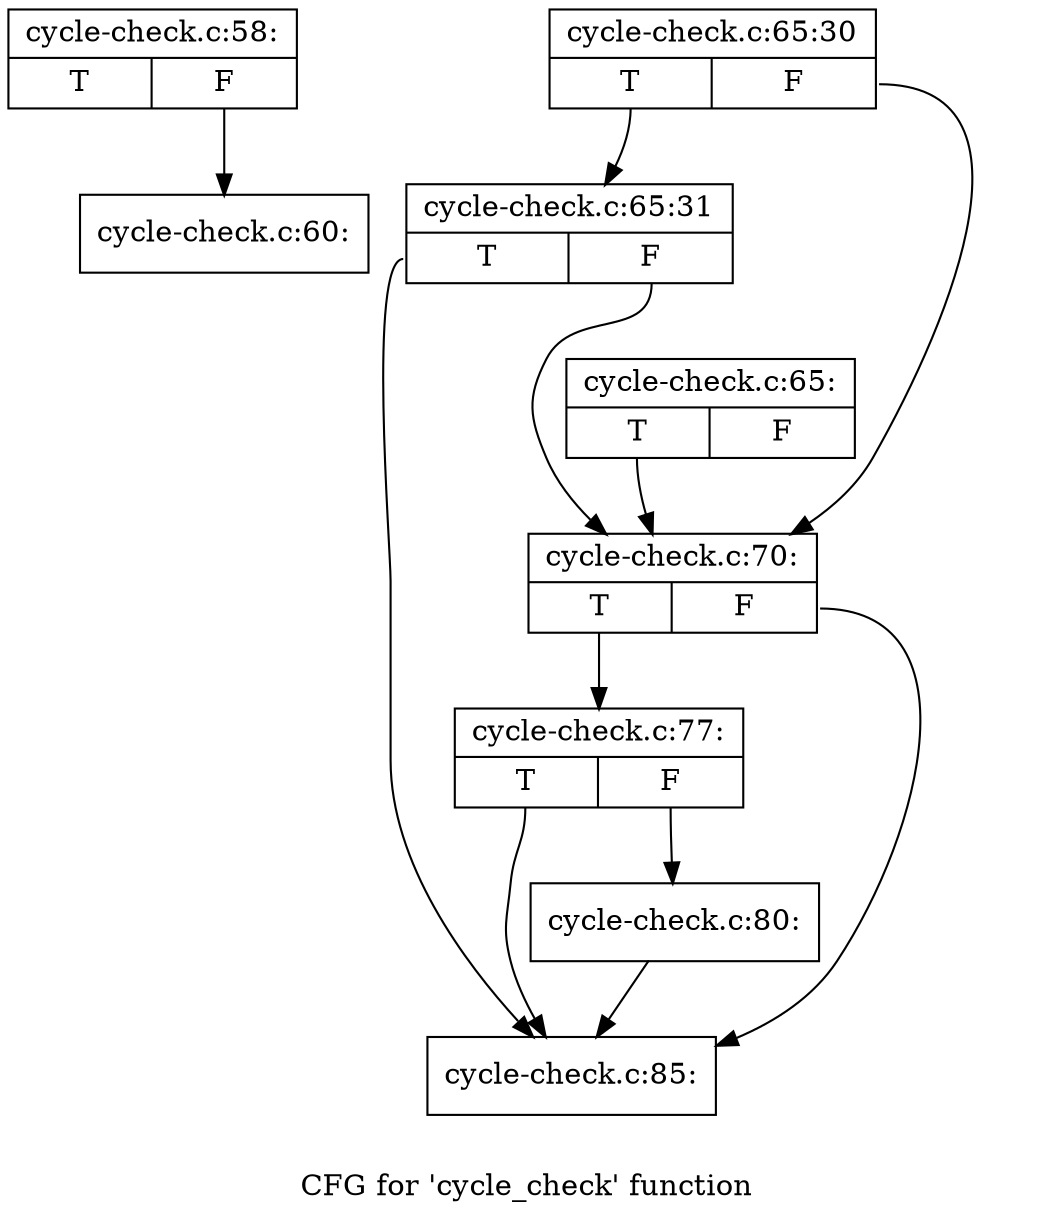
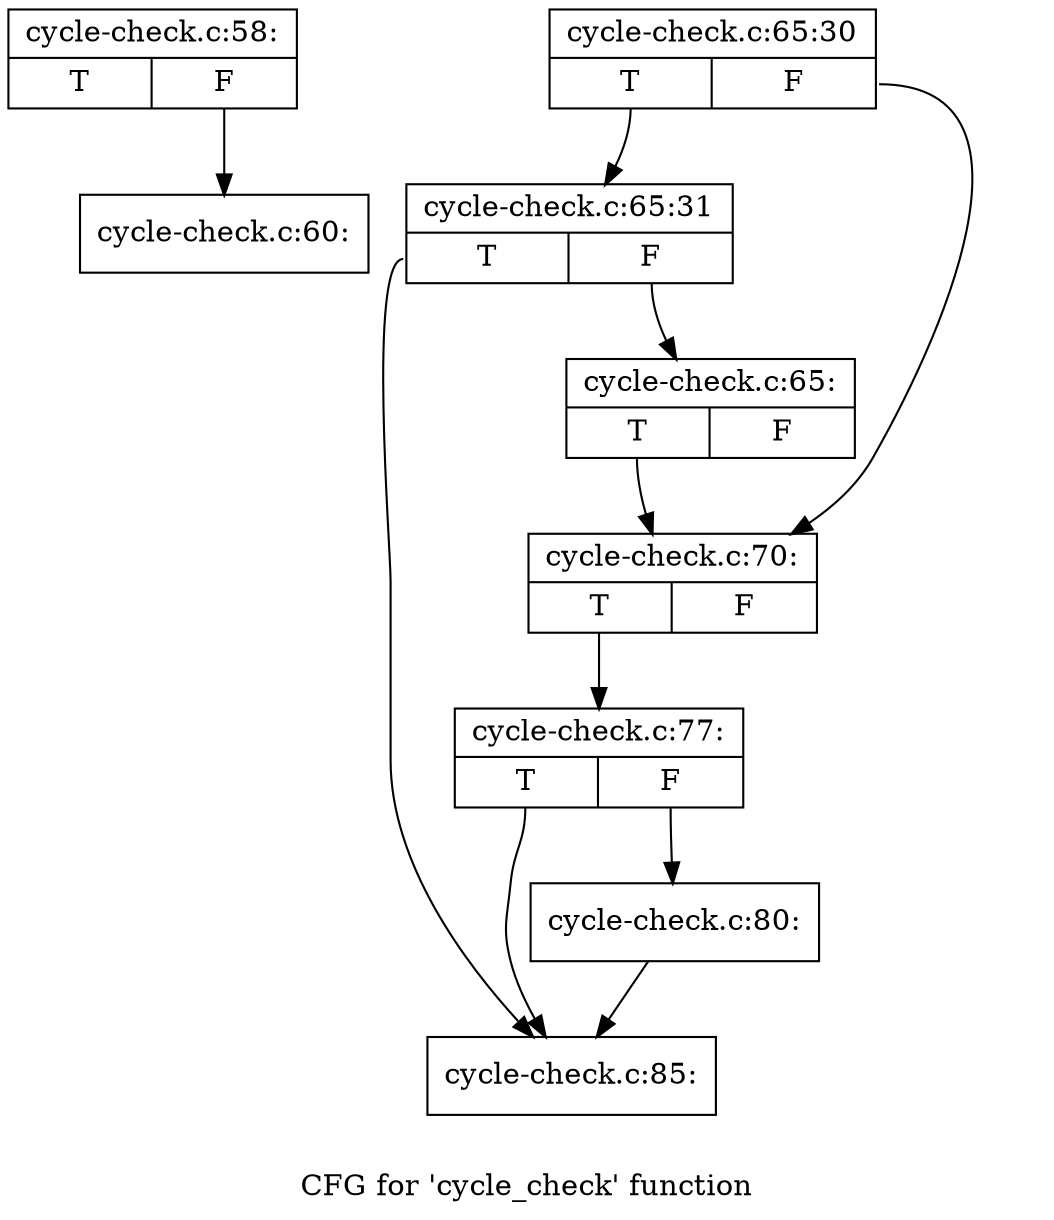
edge "cycle-check.c:65:31" -> "cycle-check.c:70:": now "cycle-check.c:65:31" -> "cycle-check.c:65:"
edge "cycle-check.c:70:" -> "cycle-check.c:85:": removed
